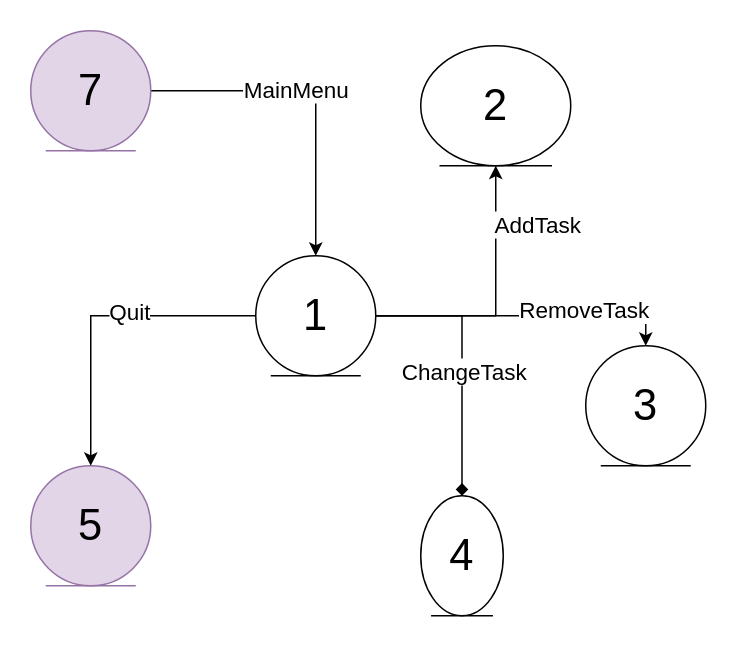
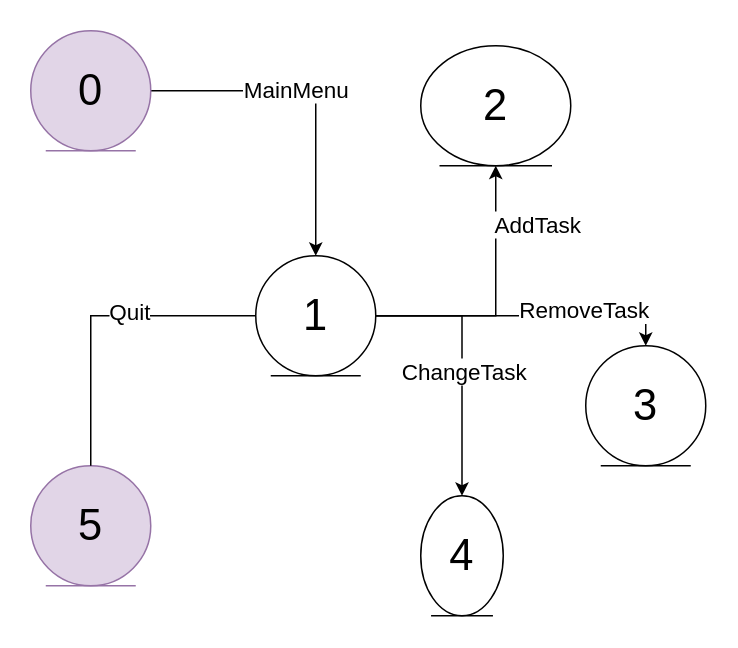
node "7": label "7" -> "0"
edge "1" -> "5": arrowhead classic -> none
edge "1" -> "4": arrowhead diamond -> classic
